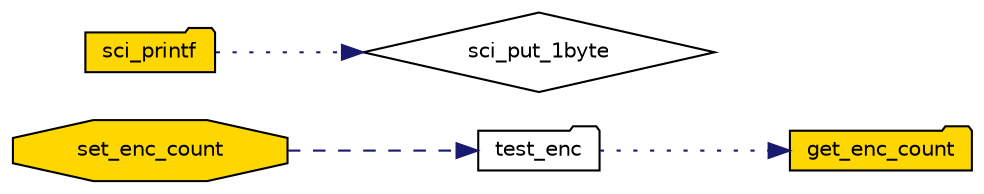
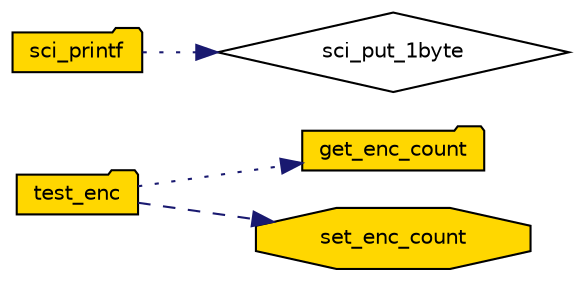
edge "set_enc_count" -> "test_enc": reversed
node "test_enc": fillcolor white -> gold
